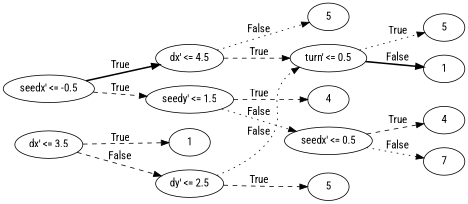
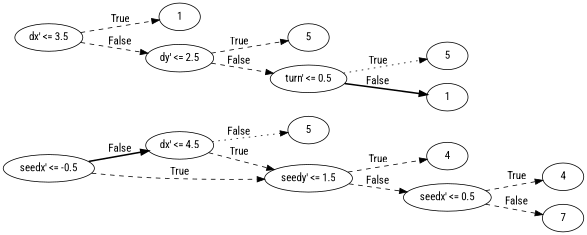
edge "dx' <= 4.5" -> "turn' <= 0.5": now "dx' <= 4.5" -> "seedy' <= 1.5"
edge "seedx' <= -0.5" -> "dx' <= 4.5": label "True" -> "False"
edge "seedy' <= 1.5" -> "seedx' <= 0.5": style dotted -> dashed
edge "dy' <= 2.5" -> "turn' <= 0.5": style dotted -> dashed
edge "seedx' <= 0.5" -> "7": style dotted -> dashed
